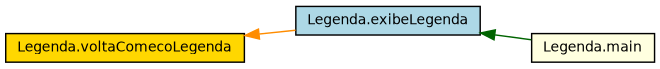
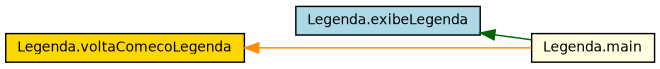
edge "Legenda.exibeLegenda" -> "Legenda.voltaComecoLegenda": now "Legenda.main" -> "Legenda.voltaComecoLegenda"
